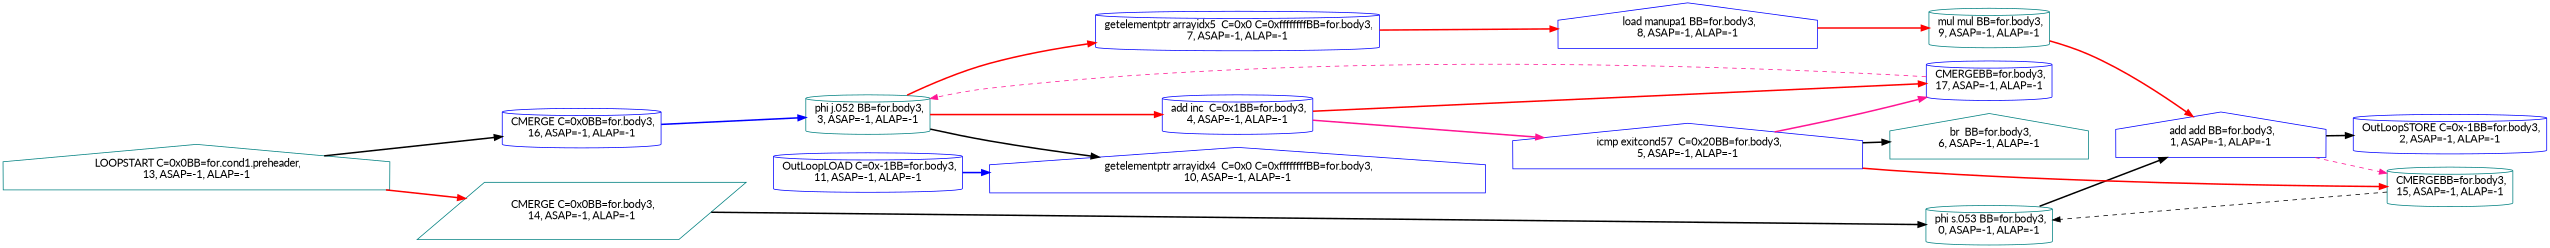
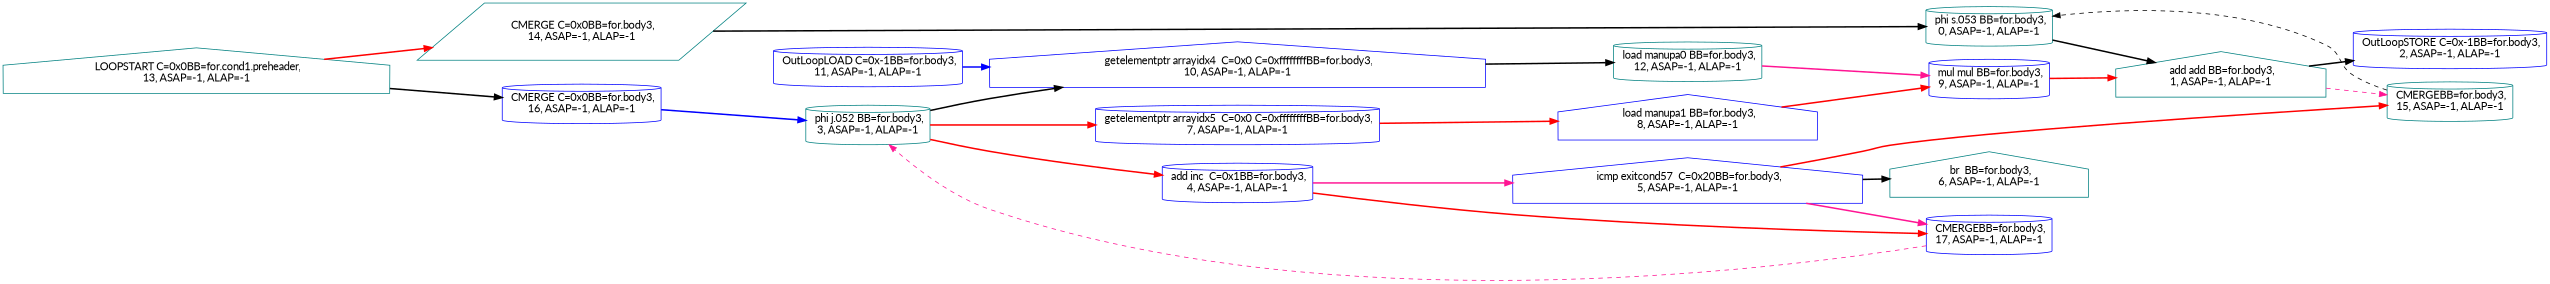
node "mul mul BB=for.body3, 9, ASAP=-1, ALAP=-1": color teal -> blue
node "load manupa0 BB=for.body3, 12, ASAP=-1, ALAP=-1": added
node "add add BB=for.body3, 1, ASAP=-1, ALAP=-1": color blue -> teal
